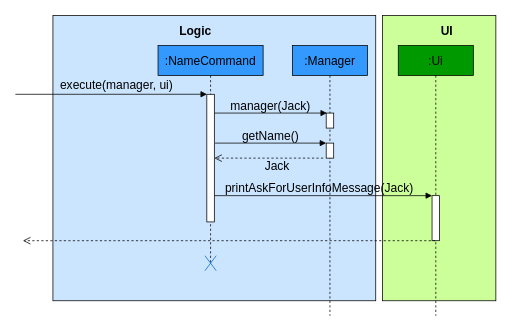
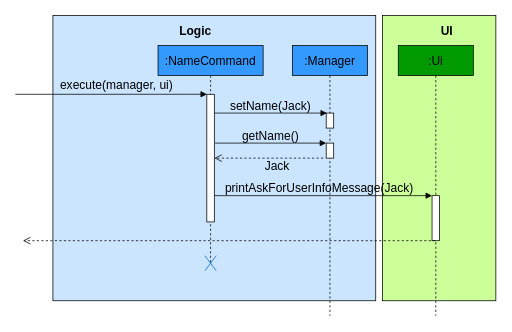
node "manager(Jack)": label "manager(Jack)" -> "setName(Jack)"
